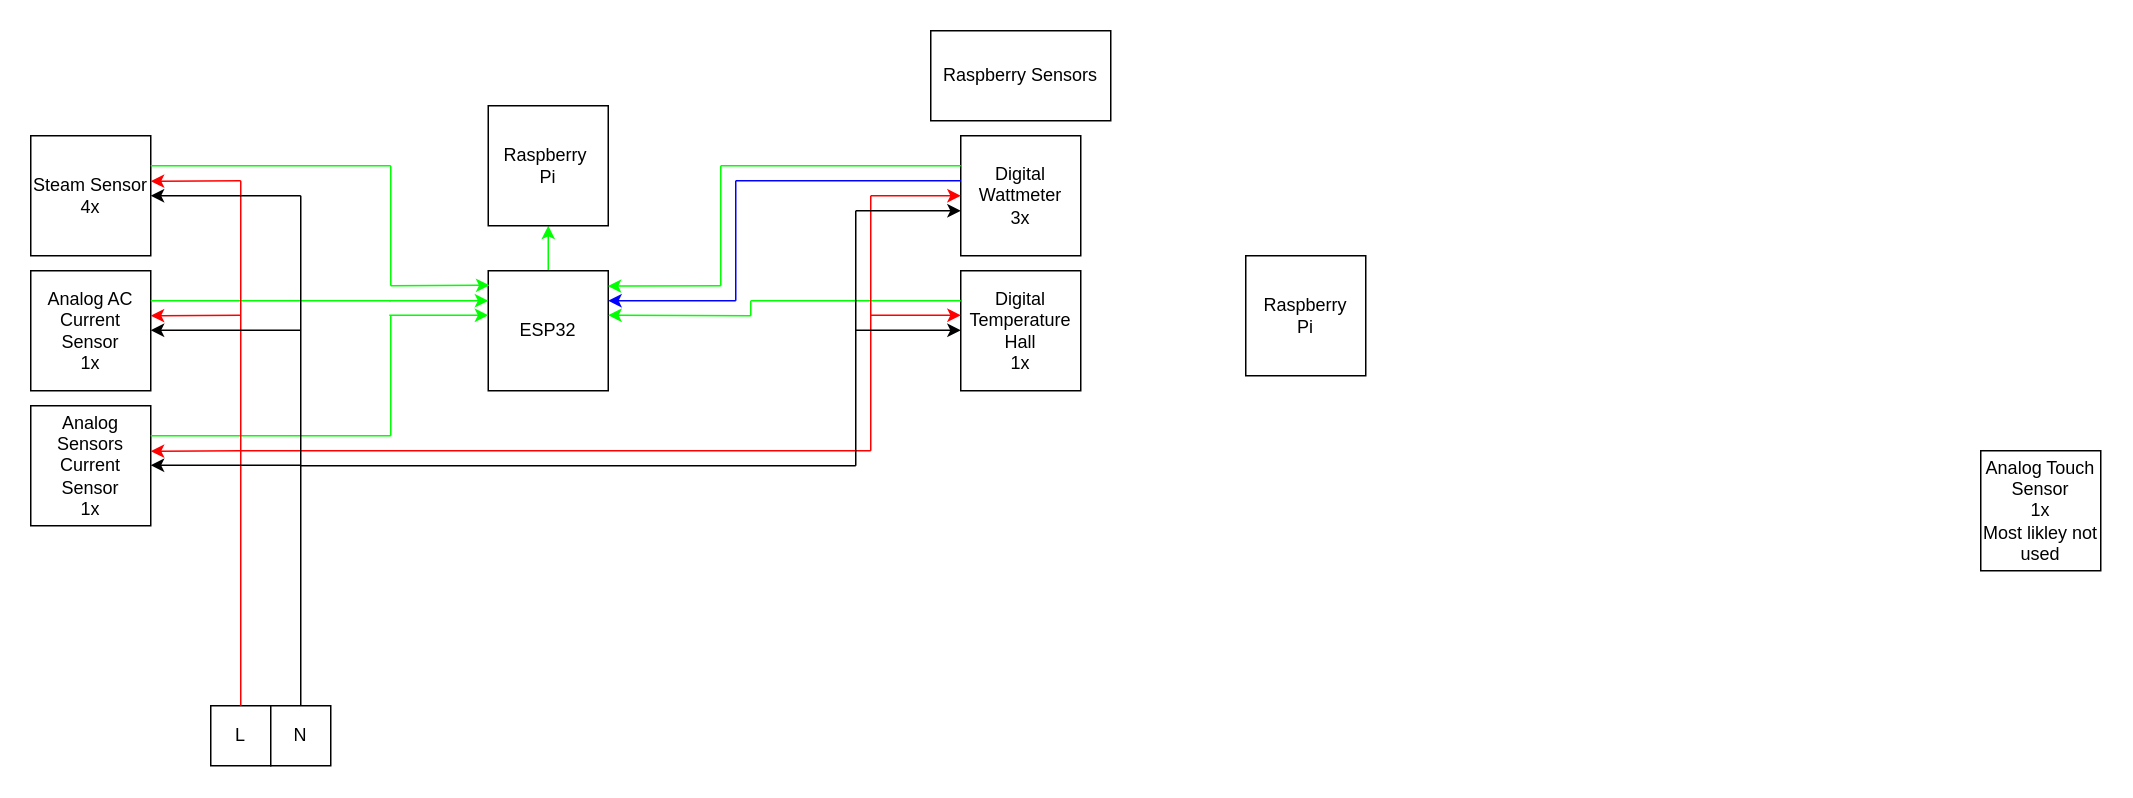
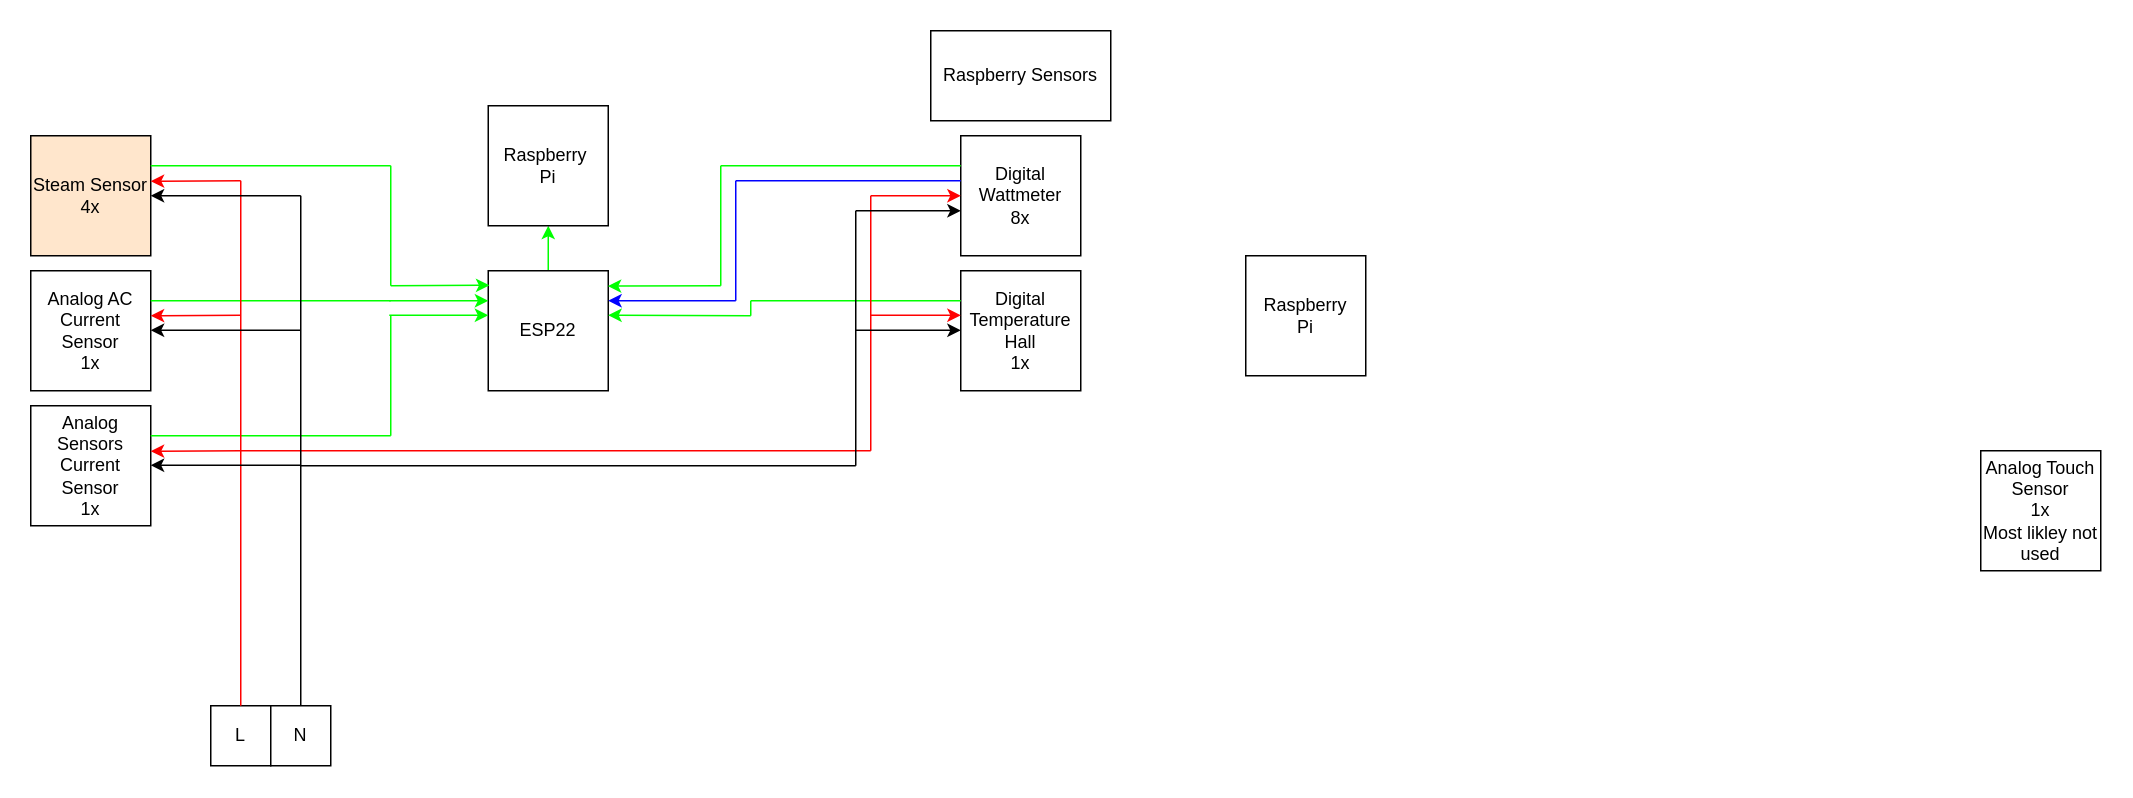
node "Steam Sensor 4x": fillcolor #ffffff -> #ffe6cc
node "Digital Wattmeter 3x": label "Digital Wattmeter 3x" -> "Digital Wattmeter 8x"
node "ESP32": label "ESP32" -> "ESP22"
